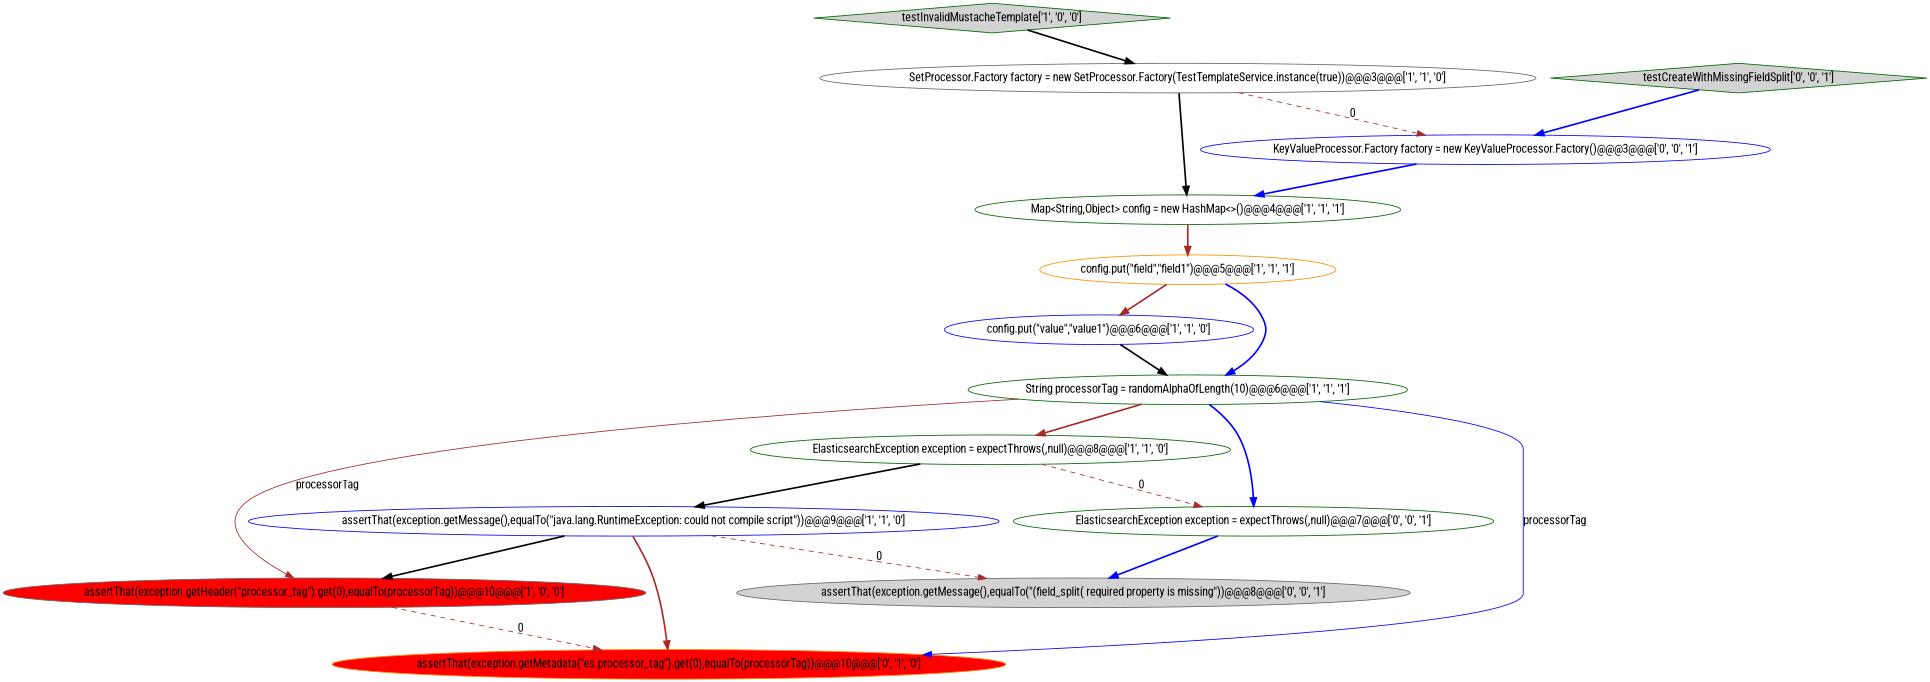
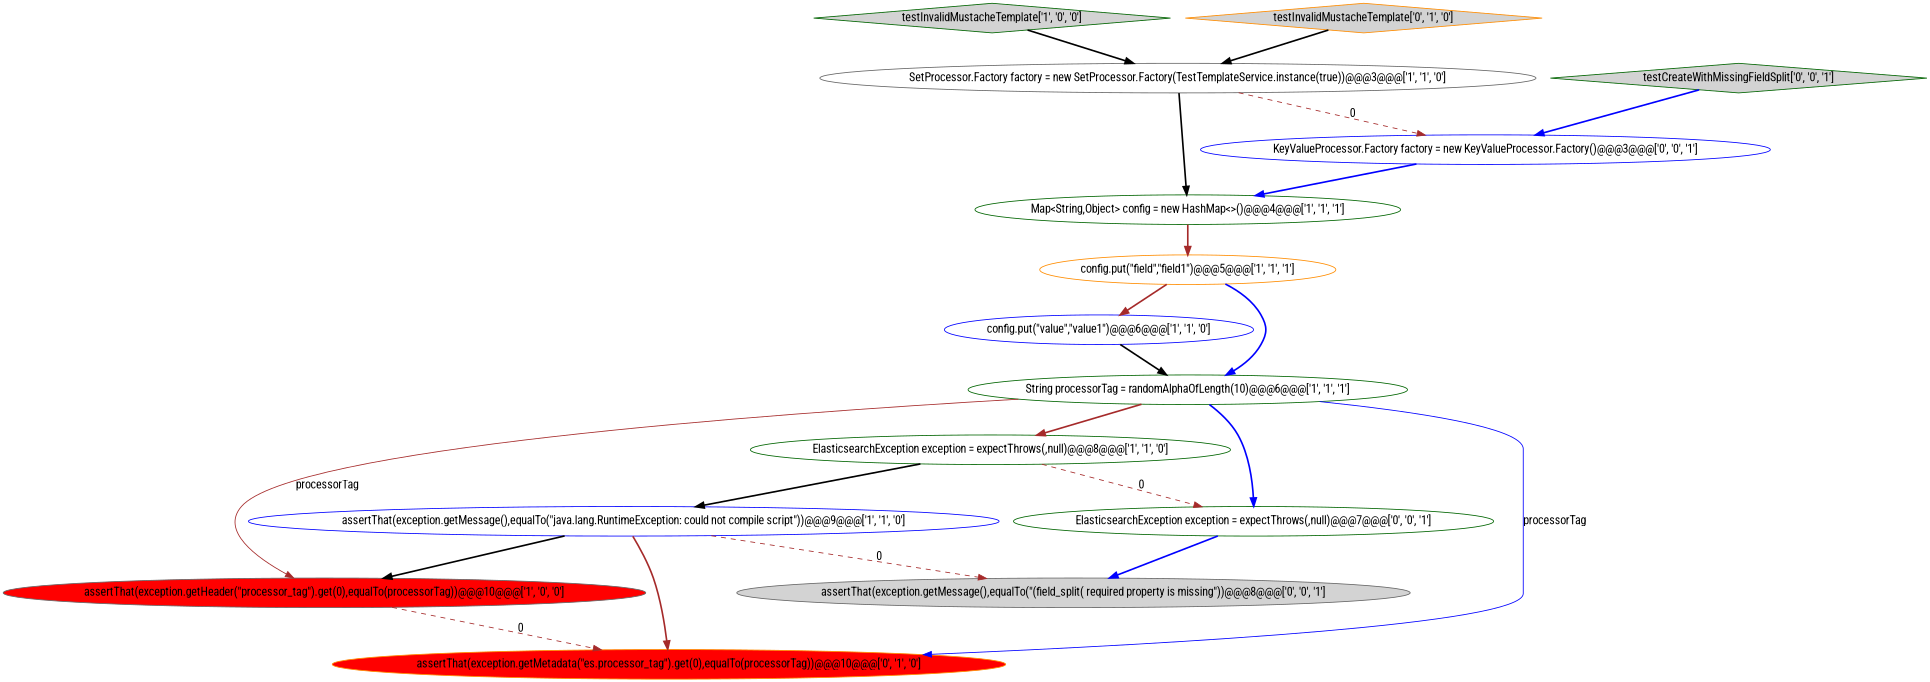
node "testInvalidMustacheTemplate['0', '1', '0']": added
